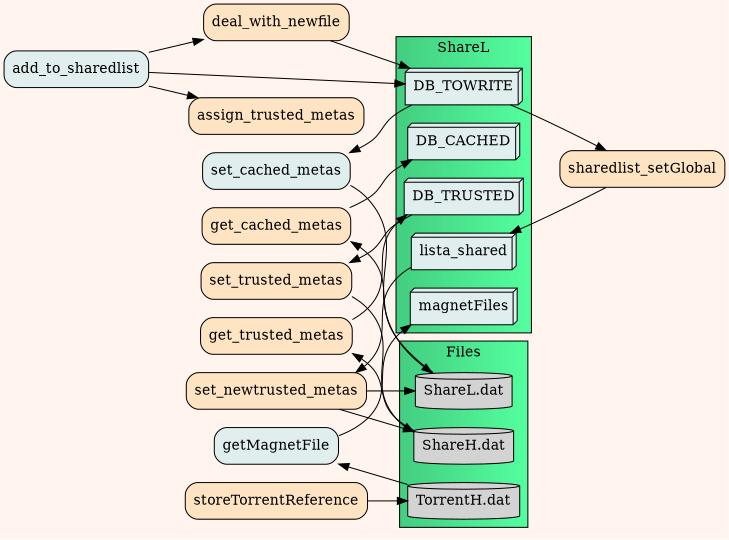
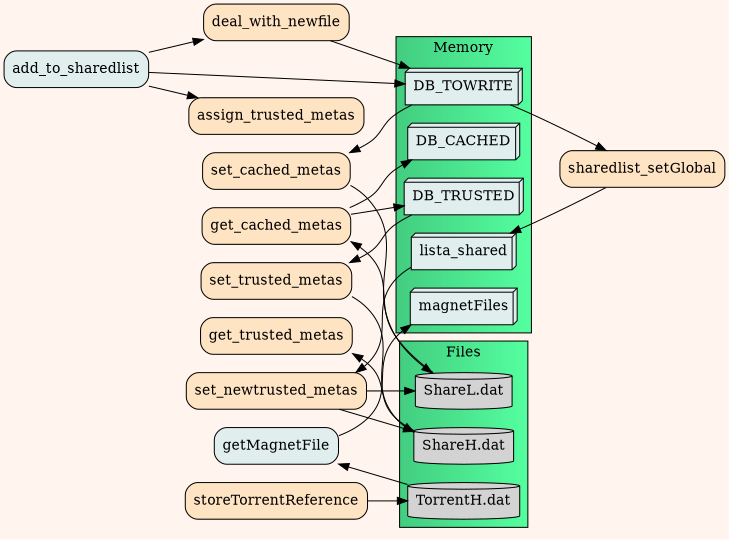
cluster "ShareL": label "ShareL" -> "Memory"
node "set_cached_metas": fillcolor azure2 -> bisque1
edge "get_trusted_metas" -> "DB_TRUSTED": now "get_cached_metas" -> "DB_TRUSTED"
